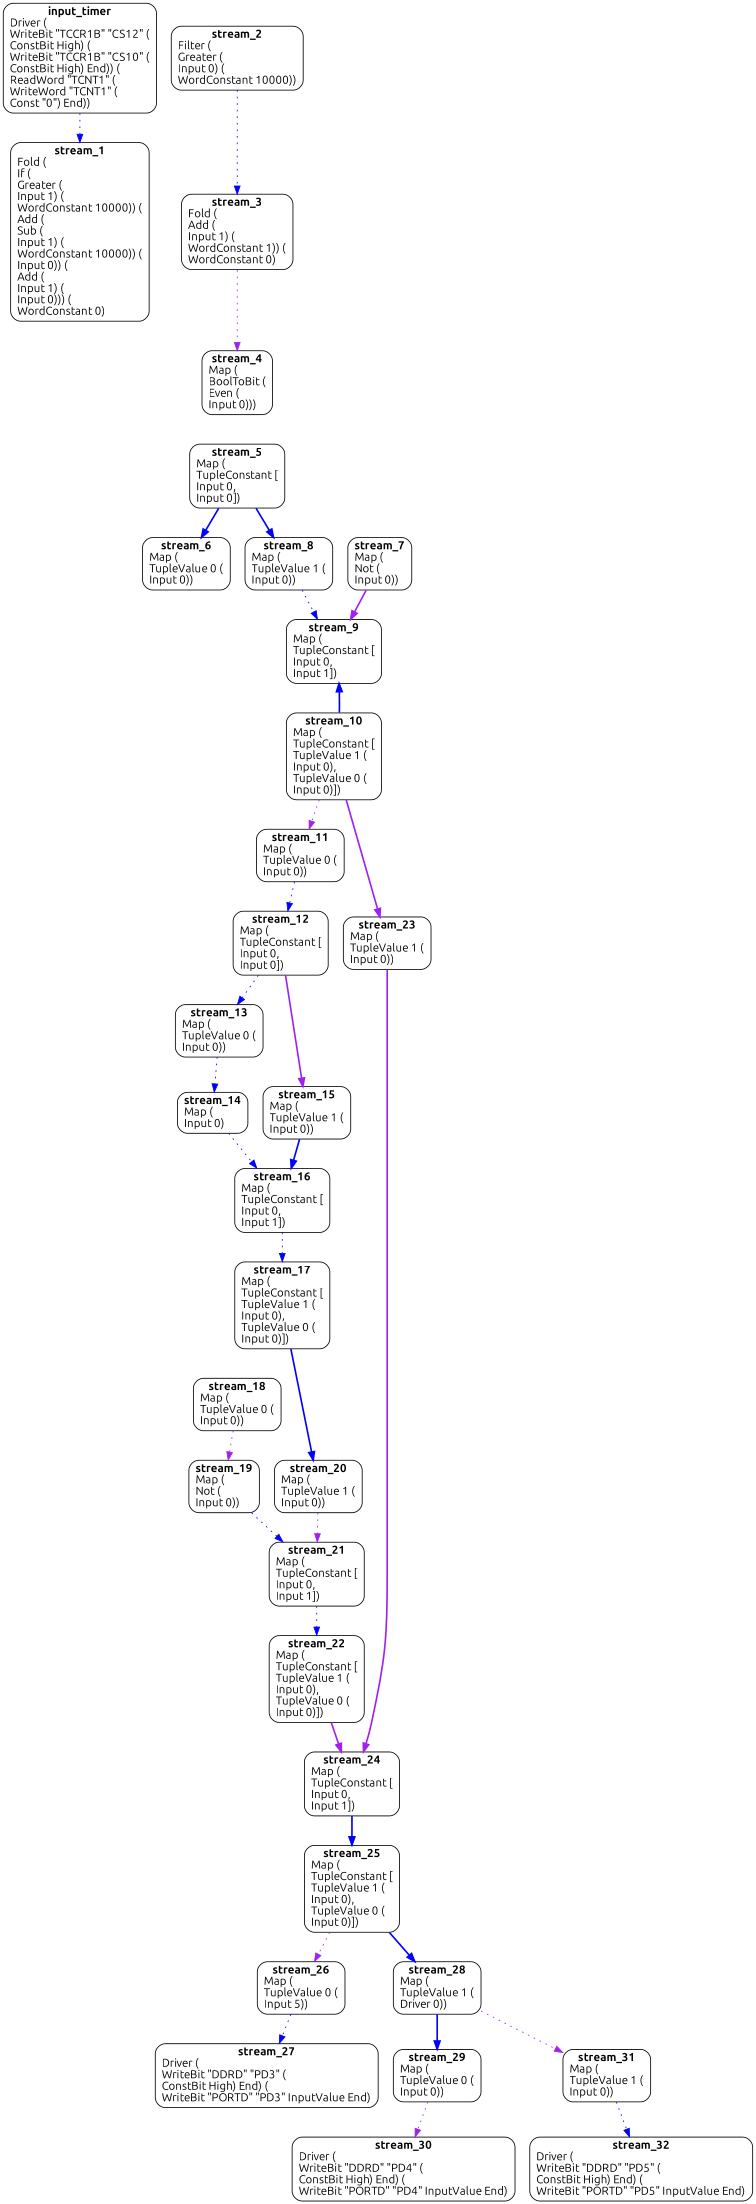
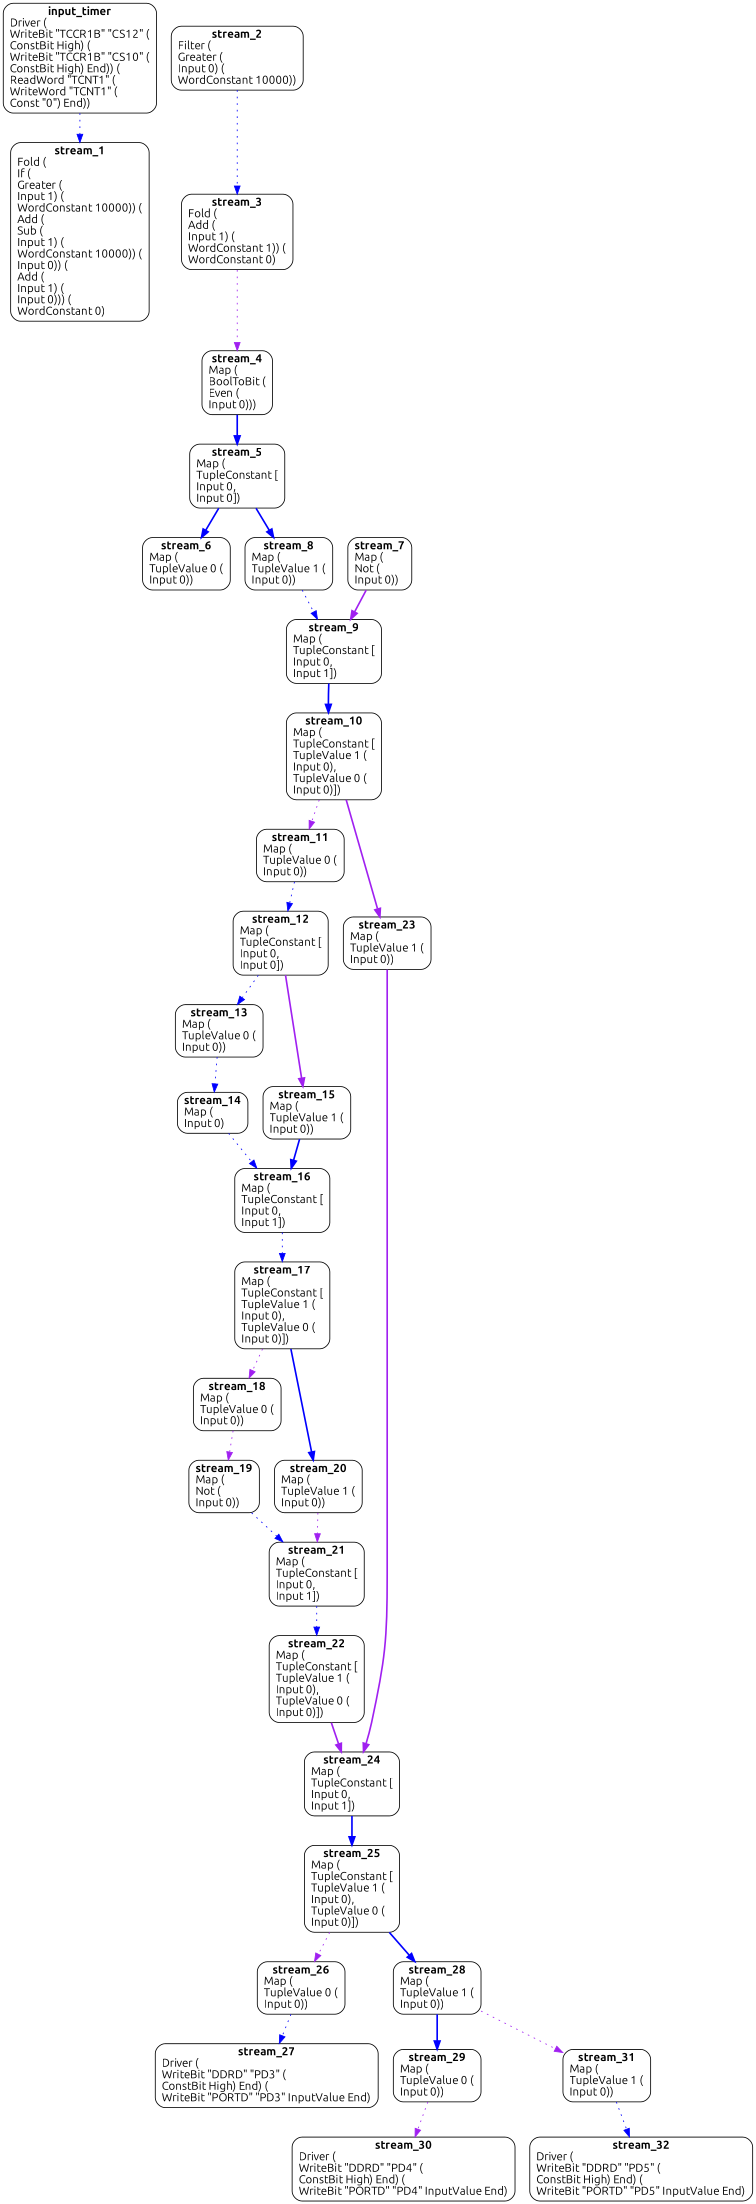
edge "stream_4" -> "stream_5": added
edge "stream_10" -> "stream_9": reversed
edge "stream_17" -> "stream_18": added
node "stream_26": text "Input 5))" -> "Input 0))"
node "stream_28": text "Driver 0))" -> "Input 0))"
